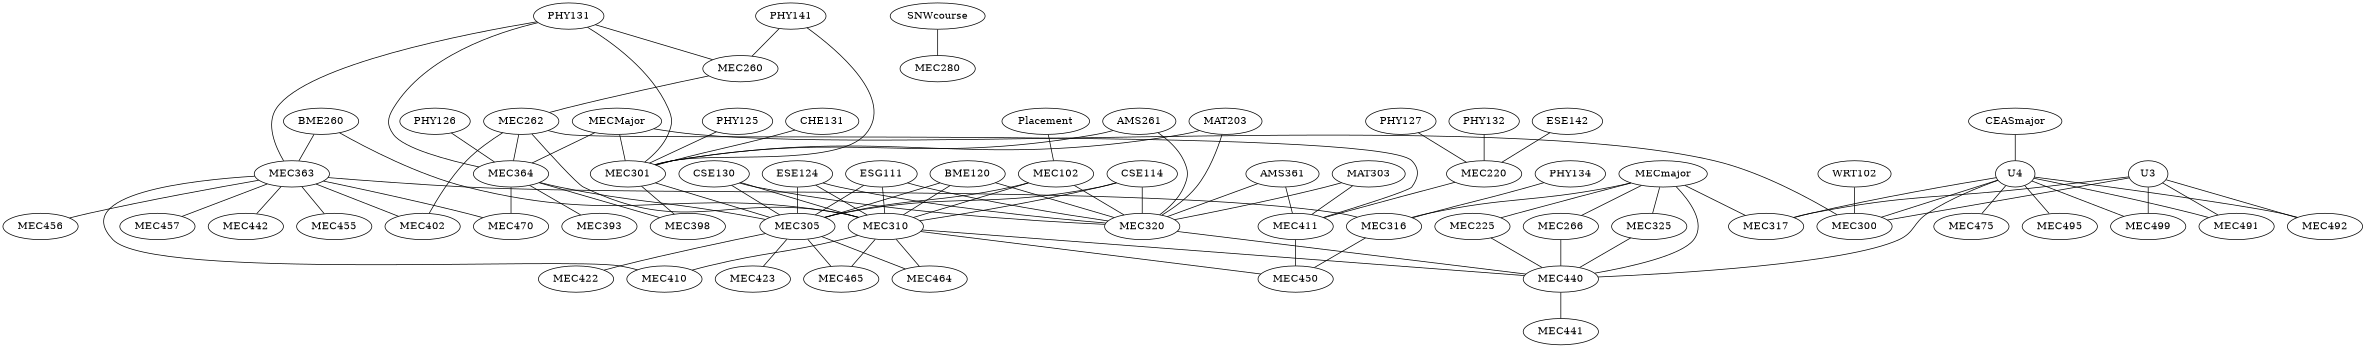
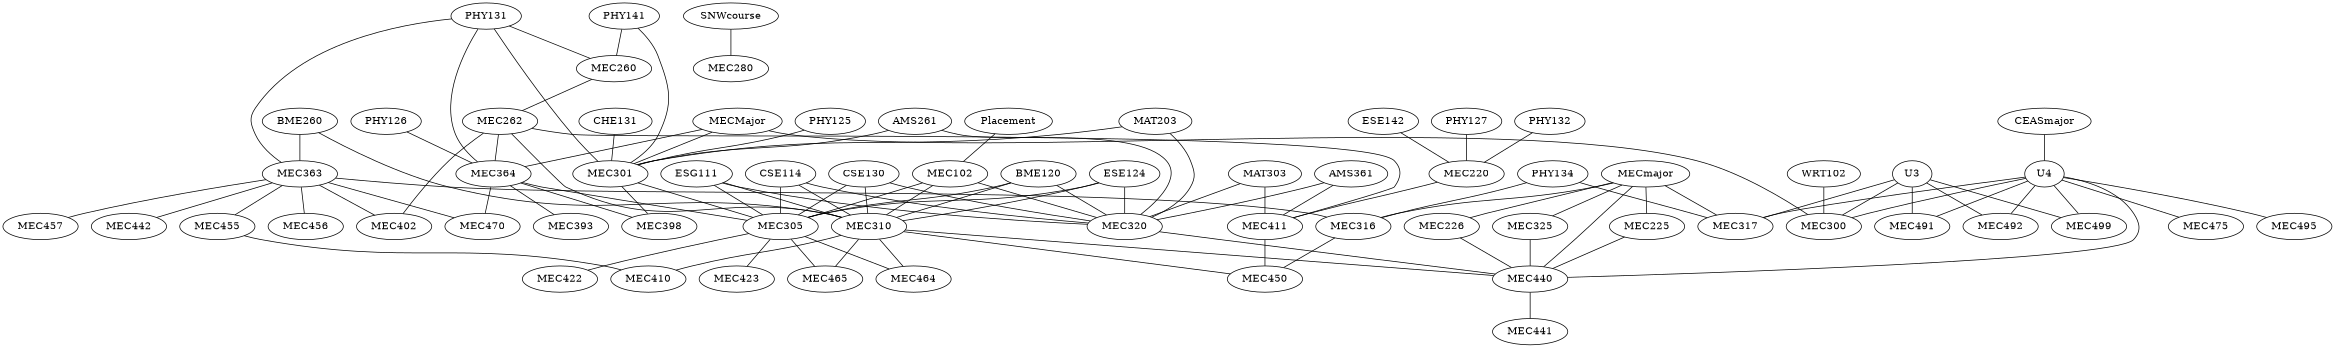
edge "PHY134" -- "MEC317": added
node "MEC266": label "MEC266" -> "MEC226"
edge "MEC363" -- "MEC410": now "MEC455" -- "MEC410"
